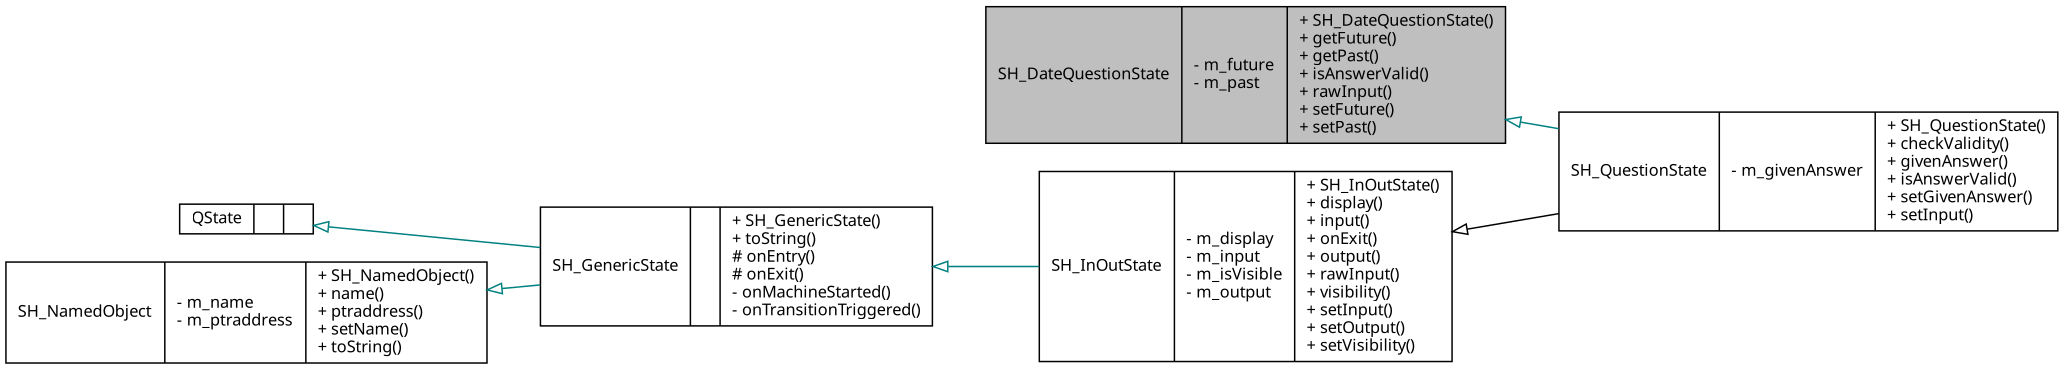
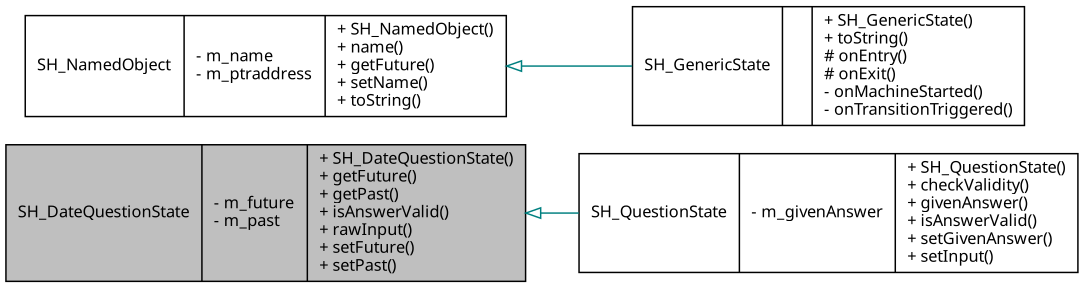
node "QState": removed
node "SH_InOutState": removed
node "SH_NamedObject": text "+ ptraddress()" -> "+ getFuture()"
